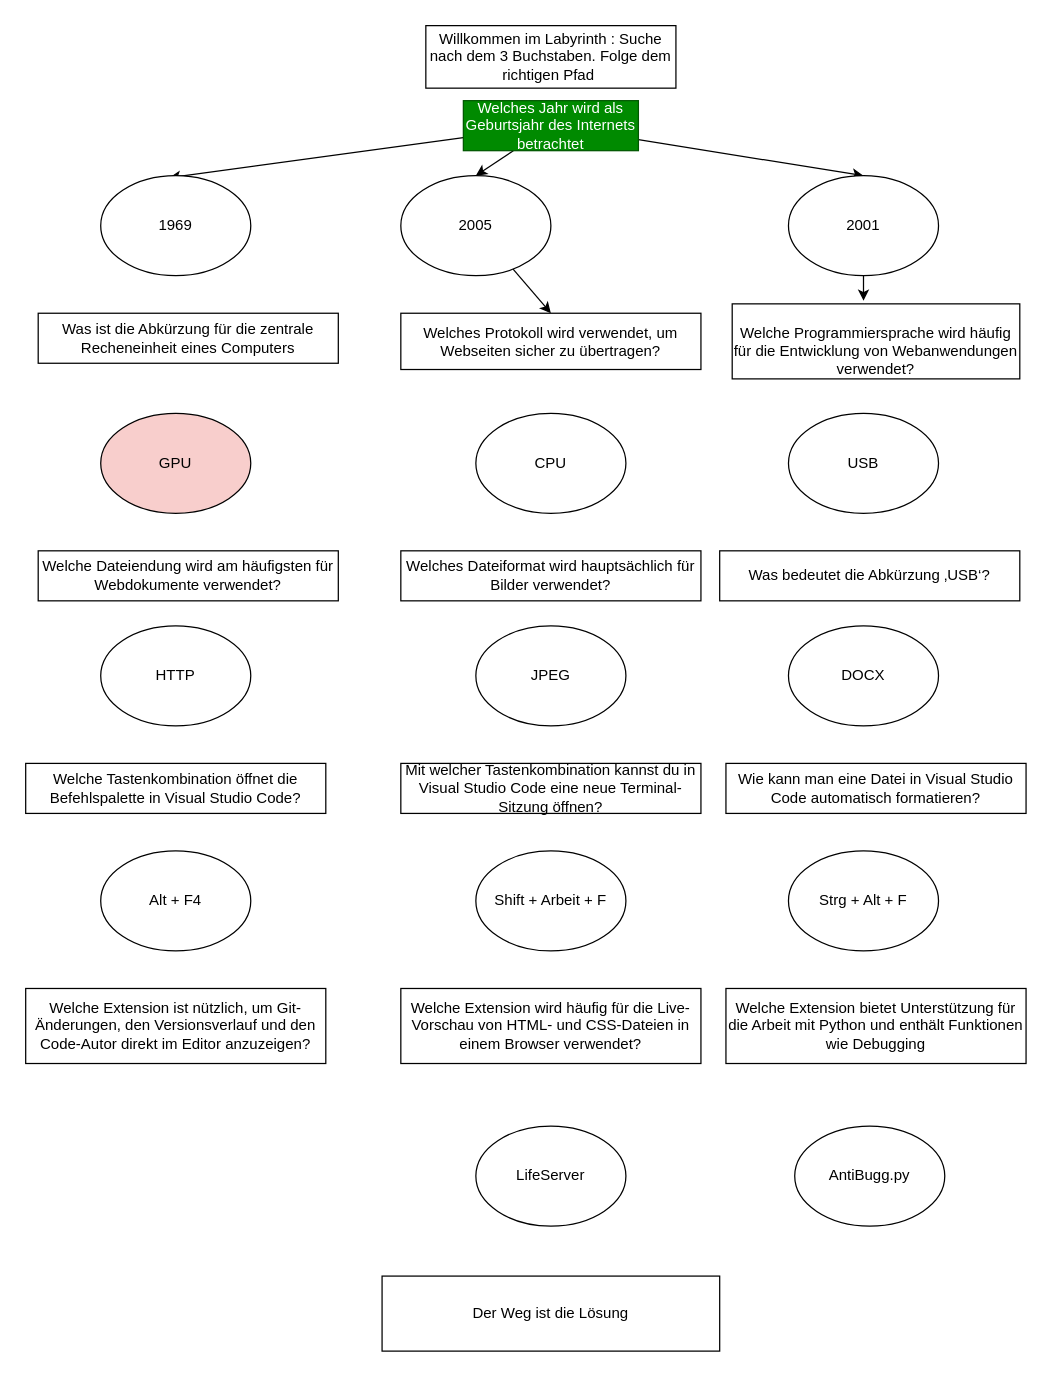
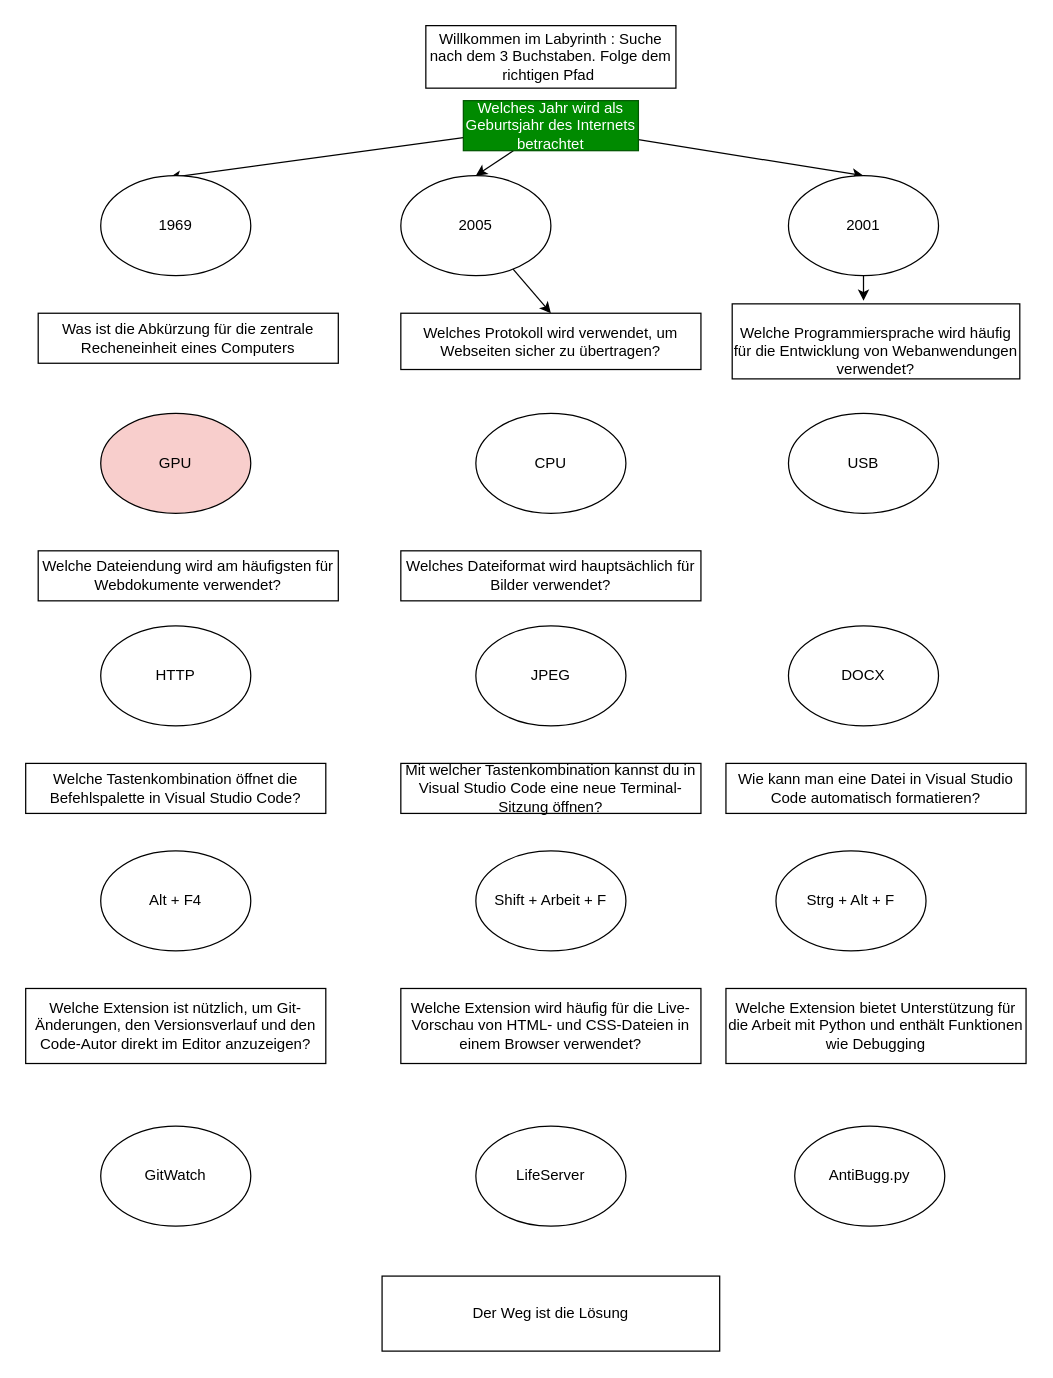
node "Was bedeutet die Abkürzung ‚USB‘?": removed
node "Strg + Alt + F": moved (863, 901) -> (851, 901)
node "GitWatch": added
